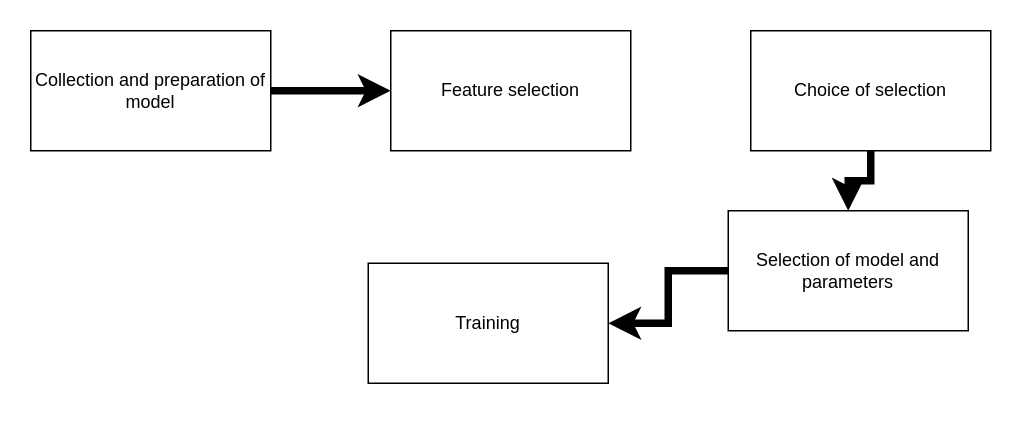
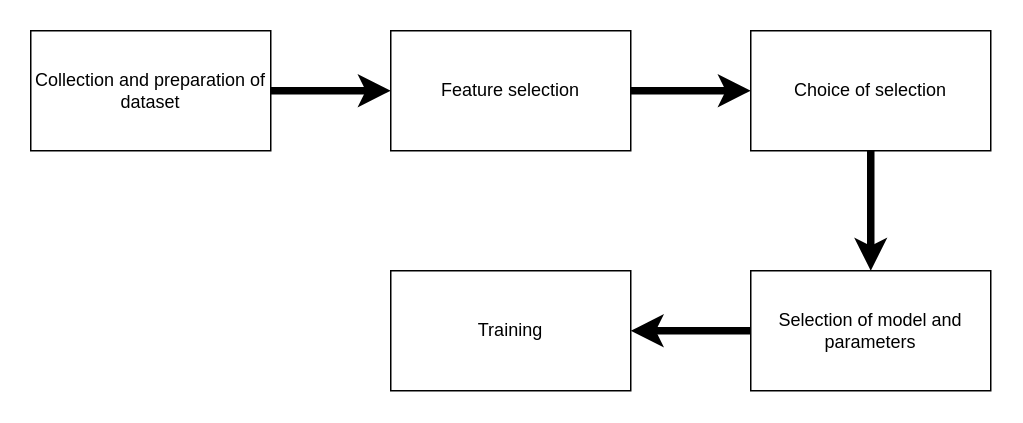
node "Collection and preparation of model": label "Collection and preparation of model" -> "Collection and preparation of dataset"
edge "Feature selection" -> "Choice of selection": added
node "Selection of model and parameters": moved (848, 271) -> (871, 331)
node "Training": moved (488, 323) -> (511, 331)
